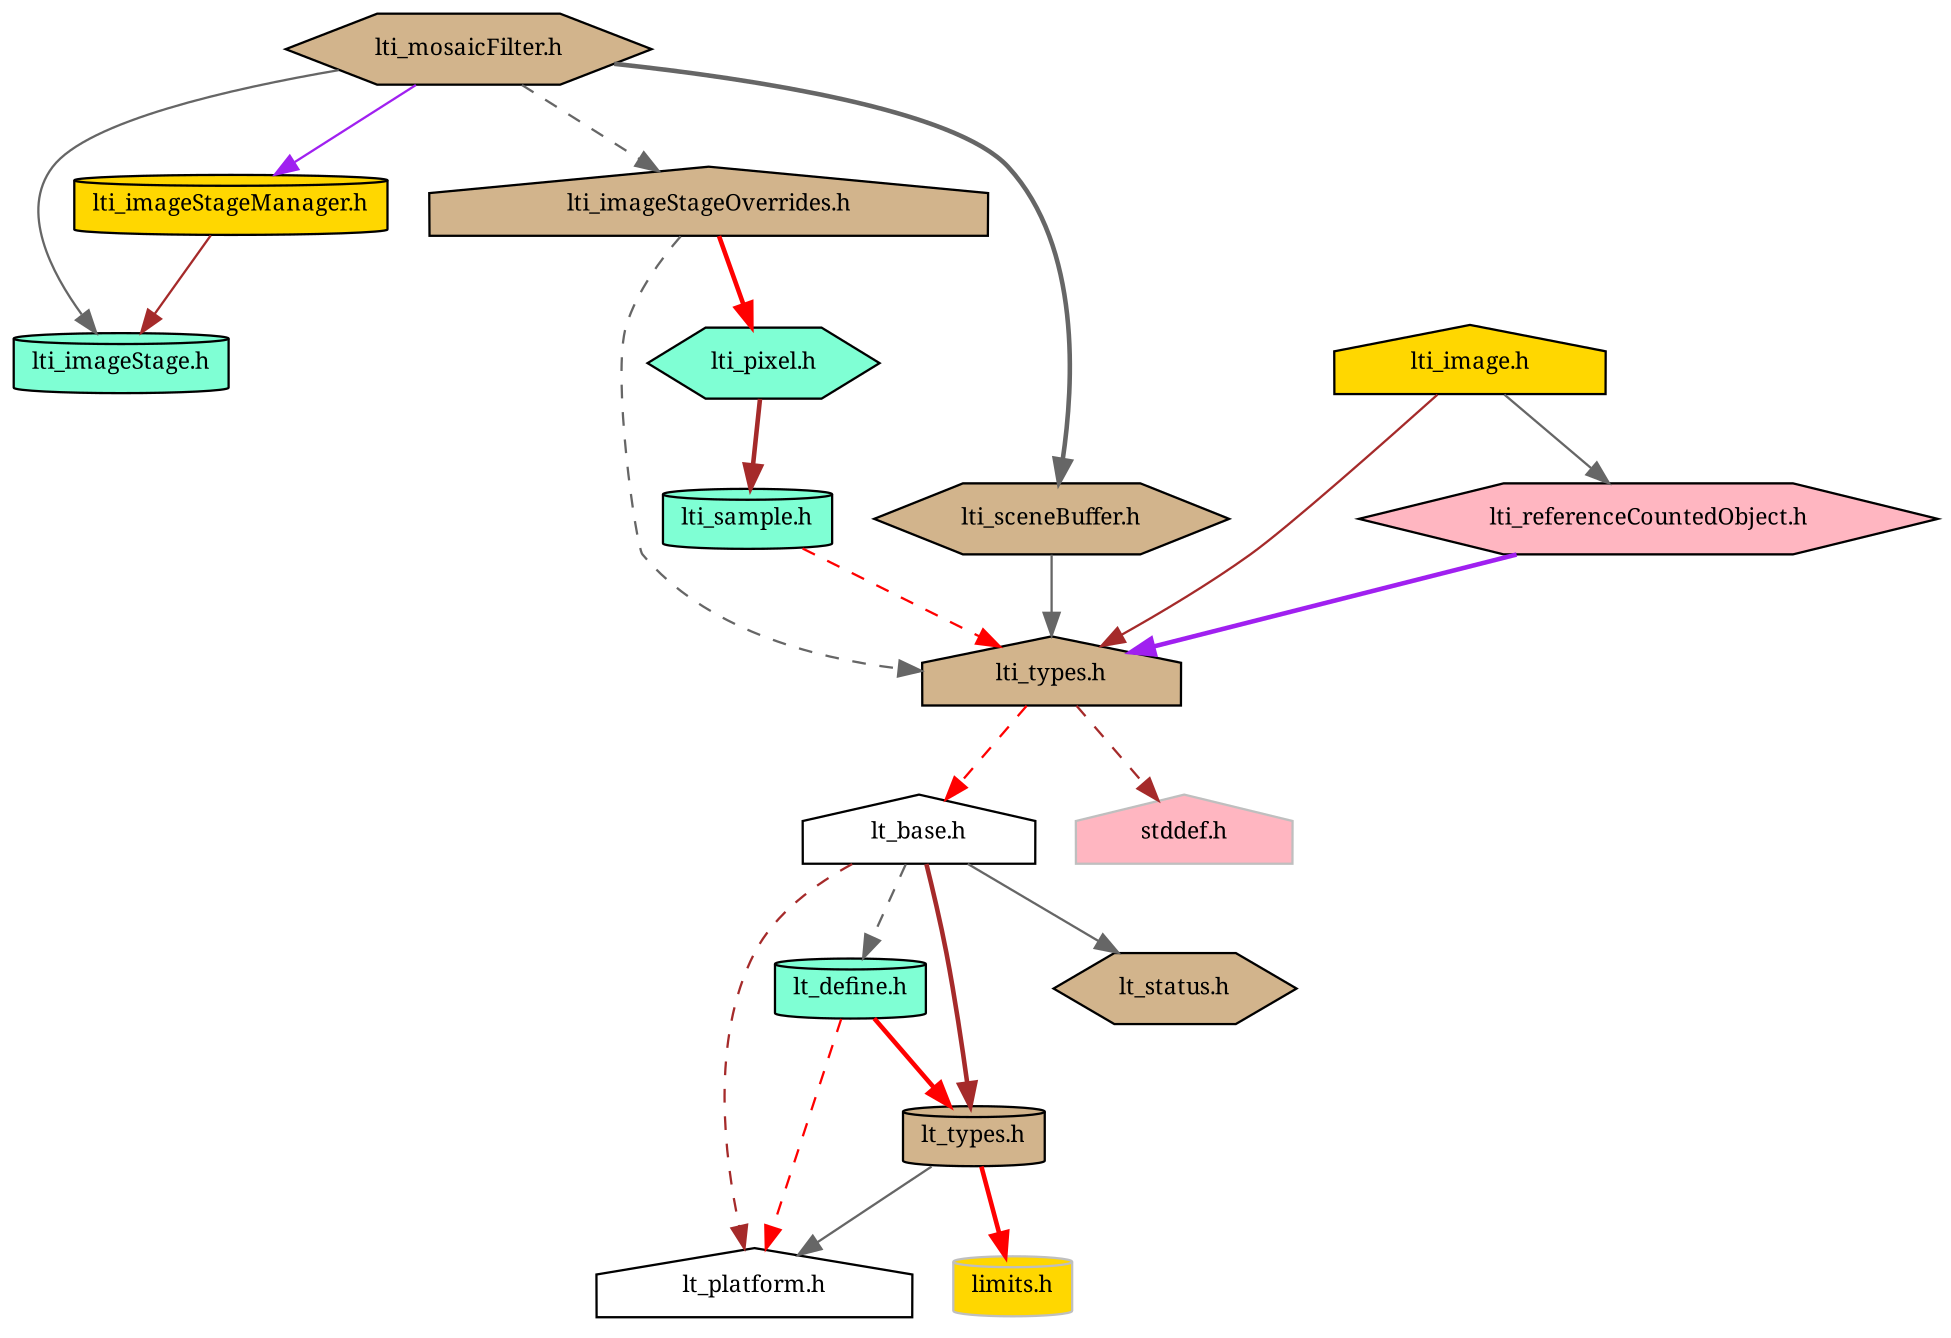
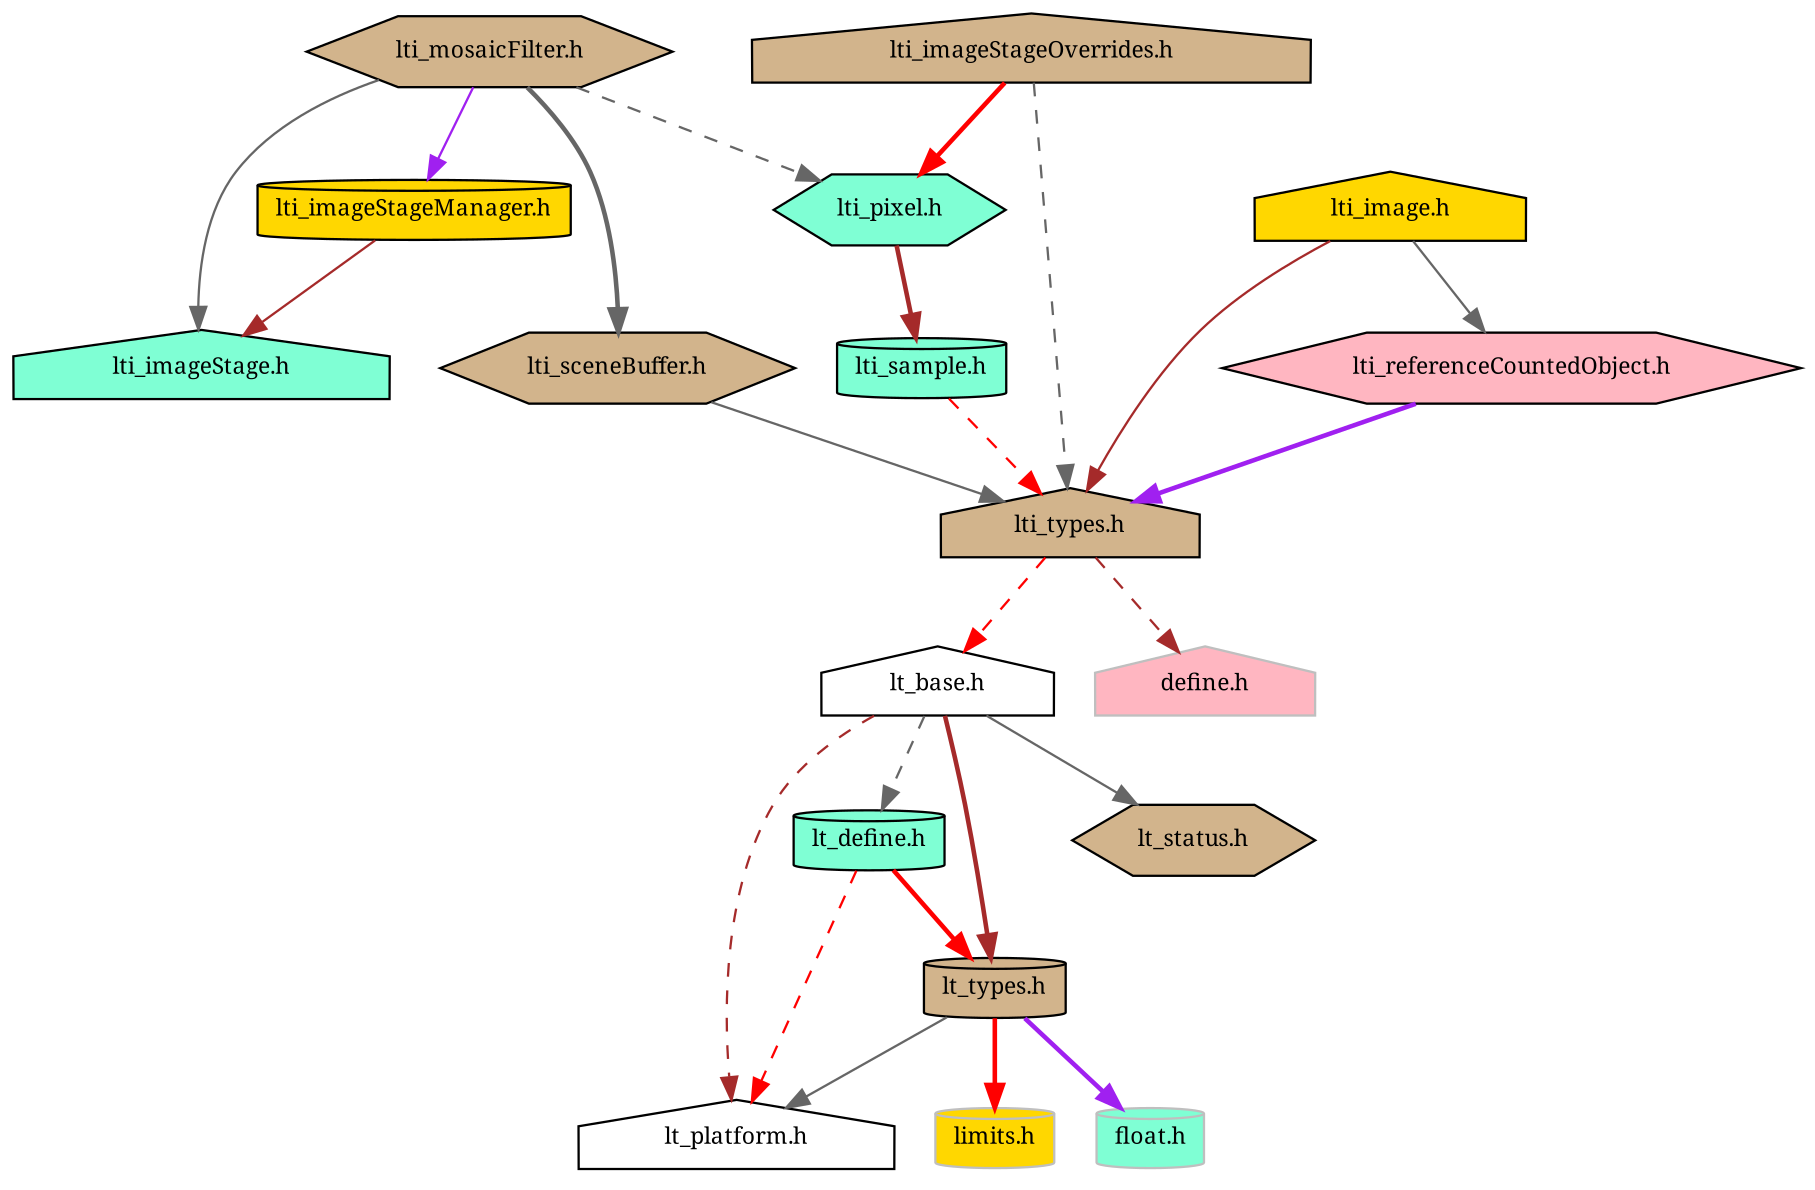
edge "lti_mosaicFilter.h" -> "lti_imageStageOverrides.h": now "lti_mosaicFilter.h" -> "lti_pixel.h"
node "lti_imageStage.h": shape cylinder -> house
node "stddef.h": label "stddef.h" -> "define.h"
node "float.h": added
